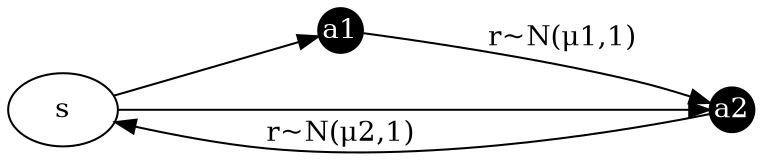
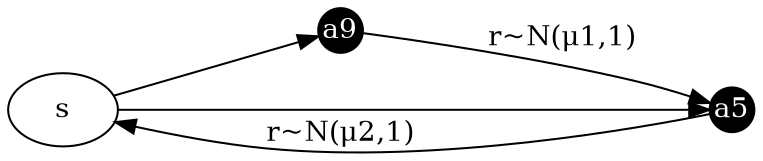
node "a1": label "a1" -> "a9"
node "a2": label "a2" -> "a5"
